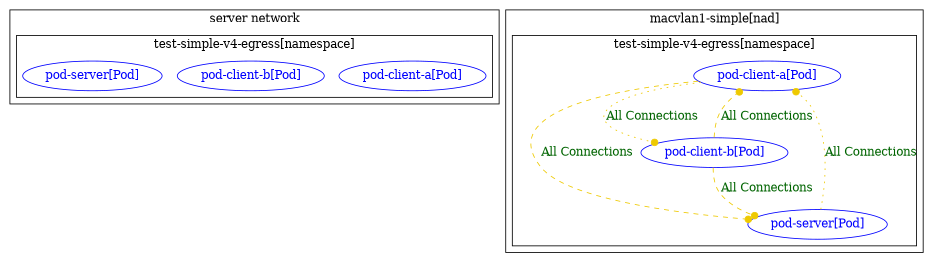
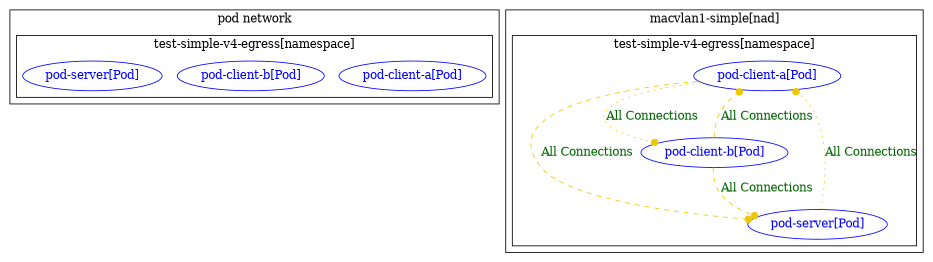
cluster "server network": label "server network" -> "pod network"
